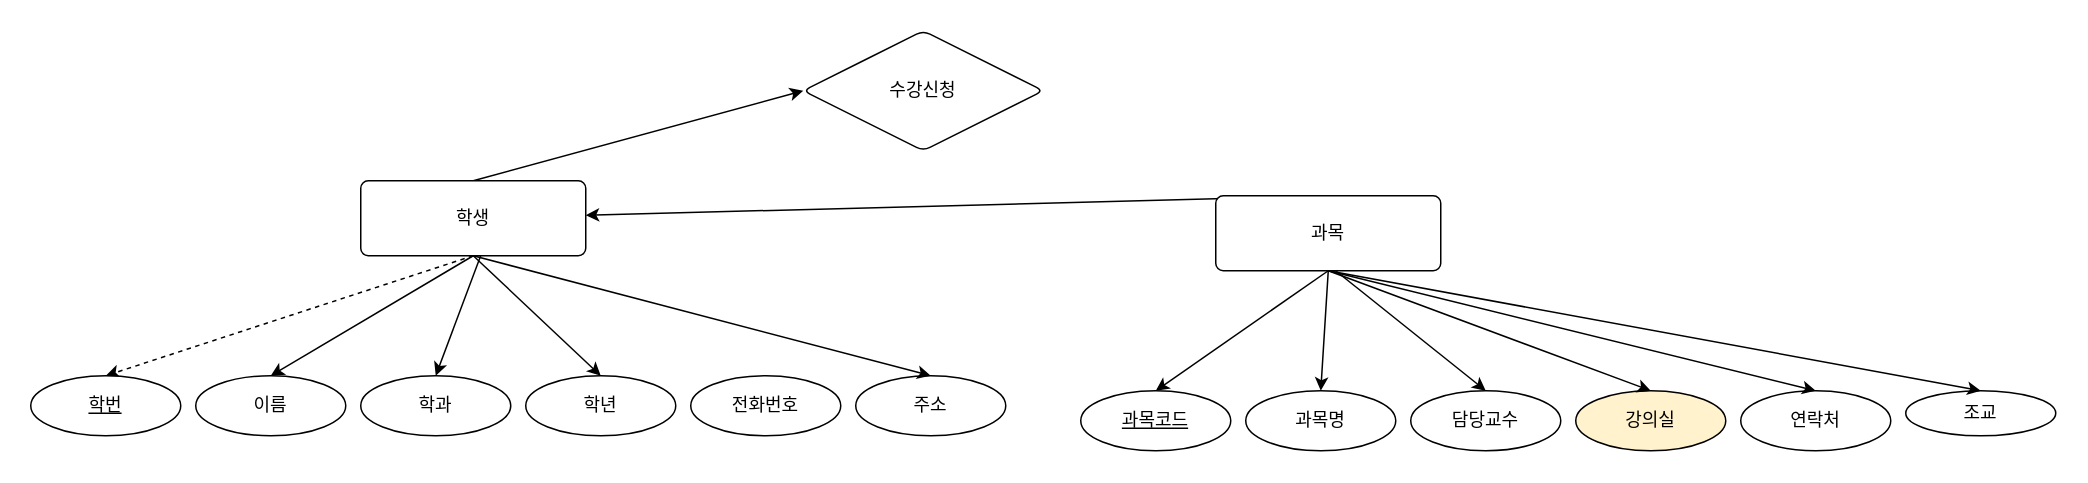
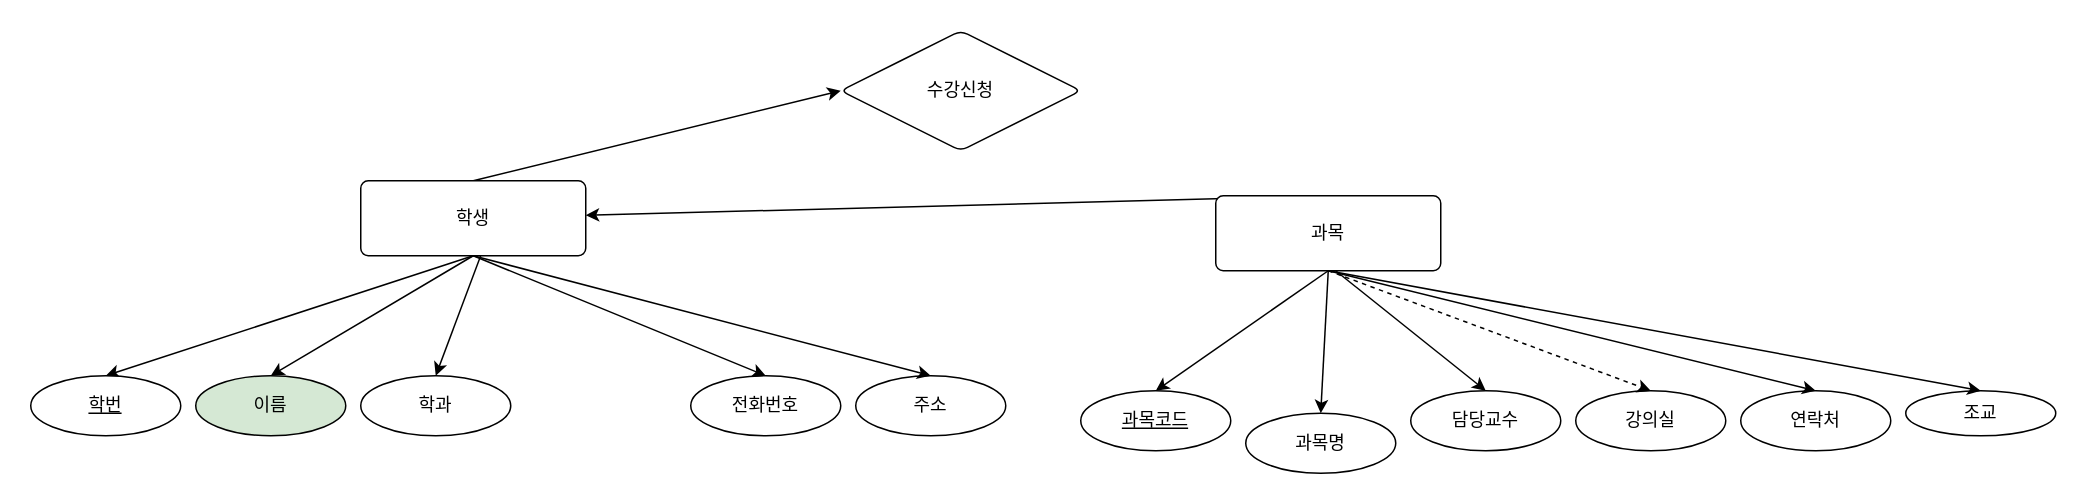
node "수강신청": moved (923, 91) -> (961, 91)
edge "학생" -> "학년": removed
edge "학생" -> "전화번호": added
edge "학생" -> "학번": style dashed -> solid
edge "과목" -> "강의실": style solid -> dashed
node "이름": fillcolor #ffffff -> #d5e8d4
node "학년": removed
node "과목명": moved (1321, 421) -> (1321, 443)
node "강의실": fillcolor #fff2cc -> #ffffff
